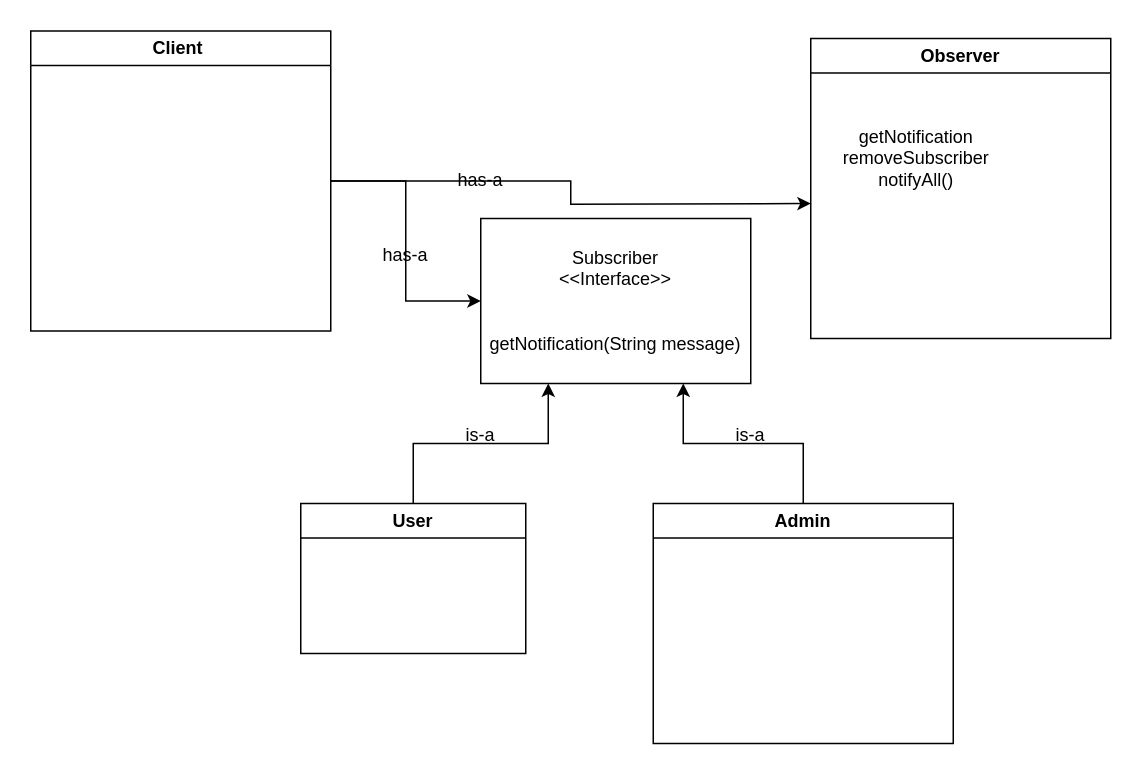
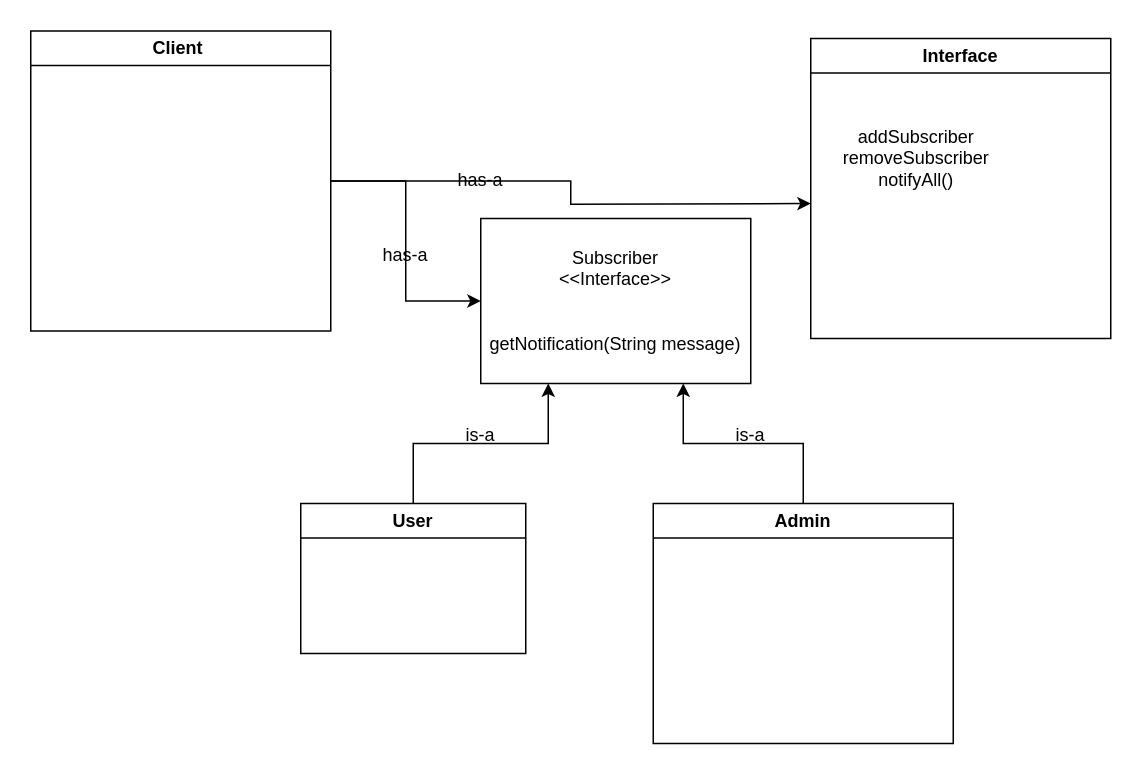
node "Observer": label "Observer" -> "Interface"
node "getNotification removeSubscriber notifyAll()": label "getNotification removeSubscriber notifyAll()" -> "addSubscriber removeSubscriber notifyAll()"
